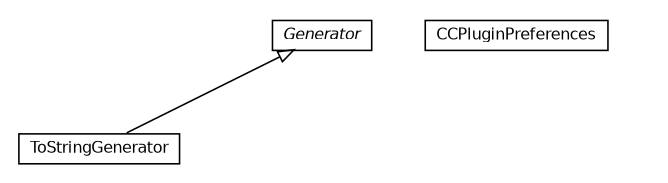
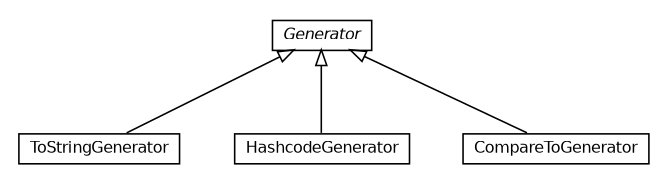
node "CCPluginPreferences": removed
node "HashcodeGenerator": added
node "CompareToGenerator": added
